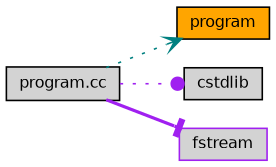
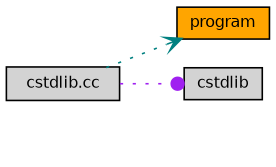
node "program.cc": label "program.cc" -> "cstdlib.cc"
node "fstream": removed
